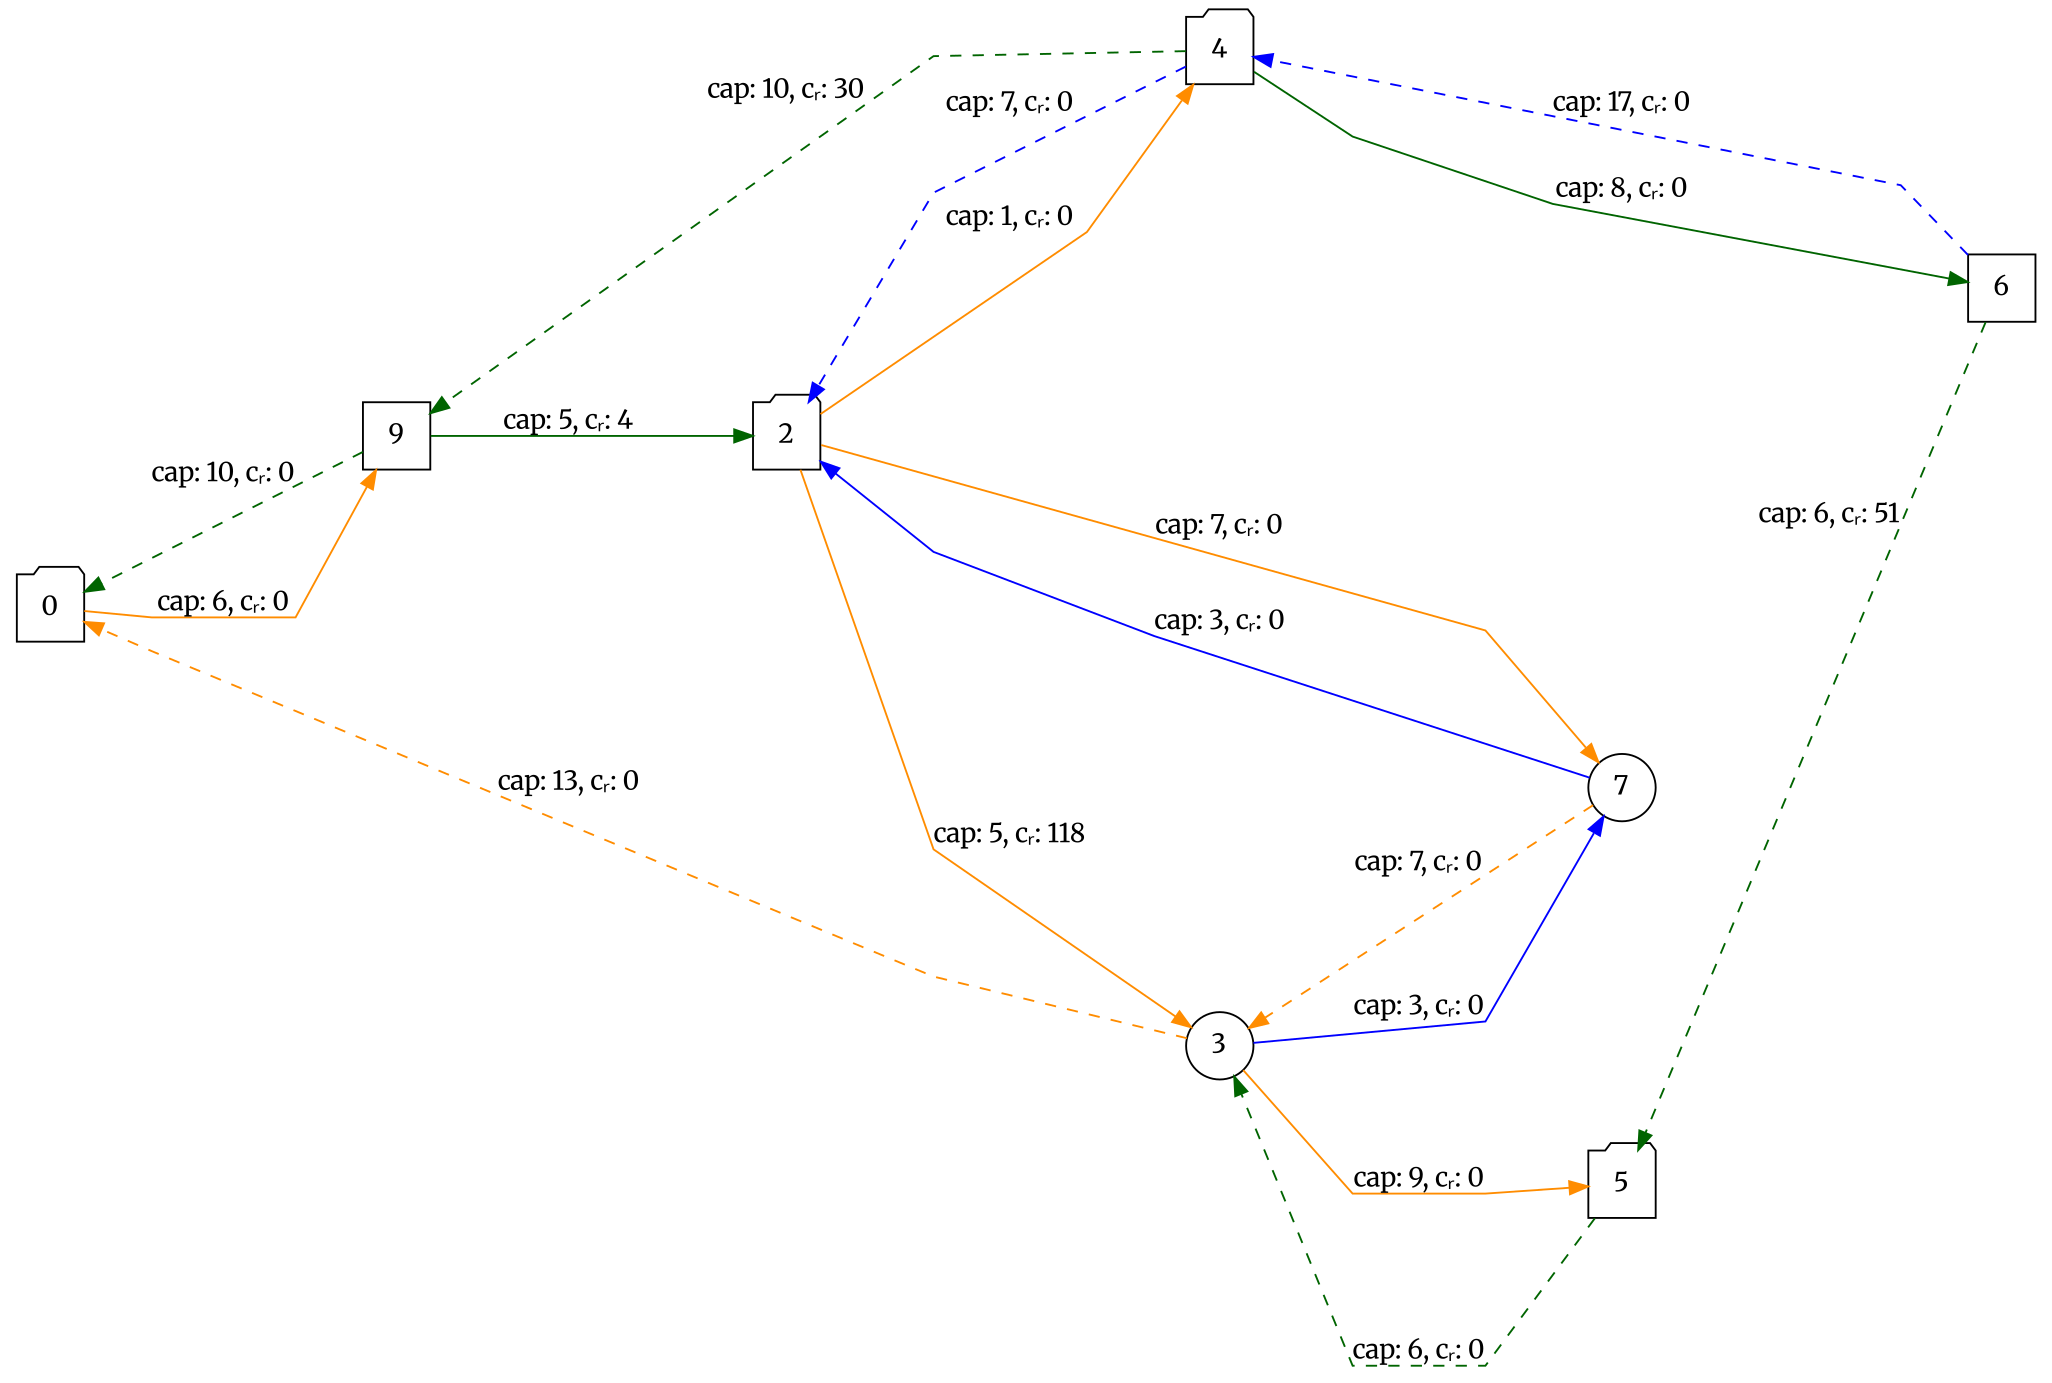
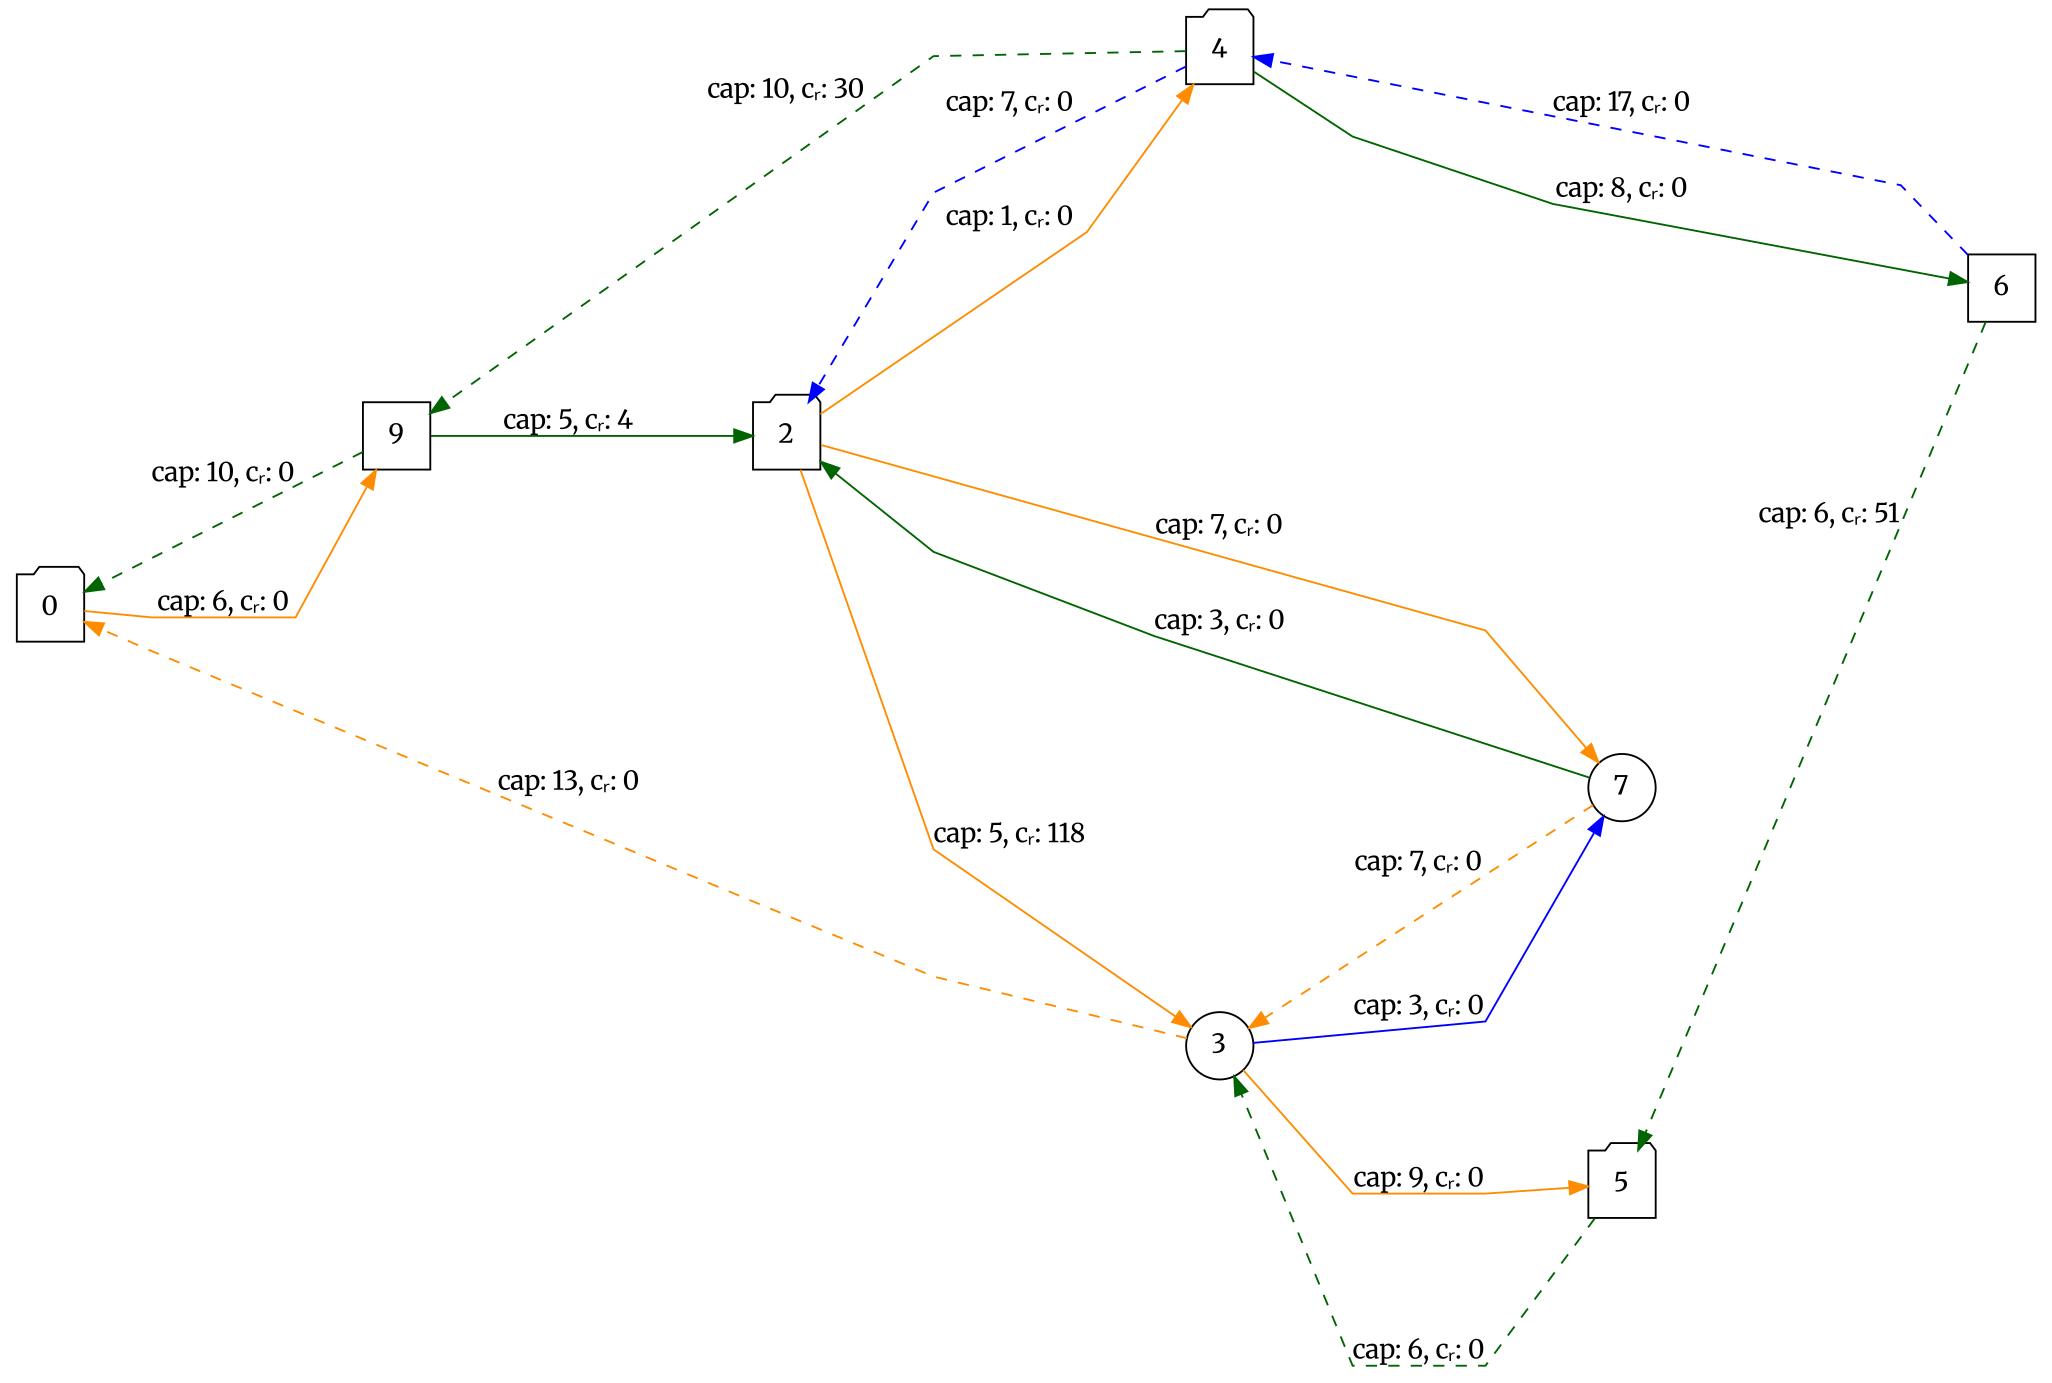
edge "7" -> "2": color blue -> darkgreen
